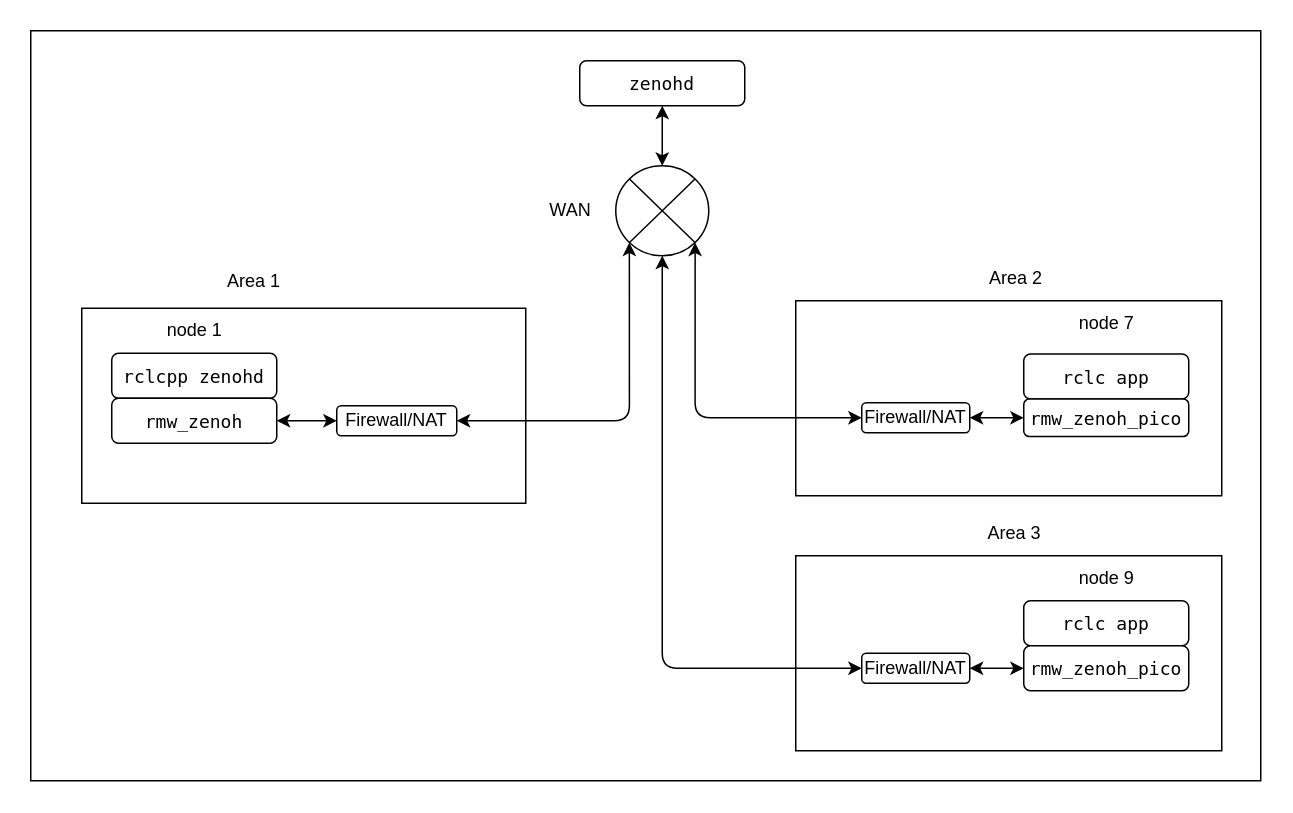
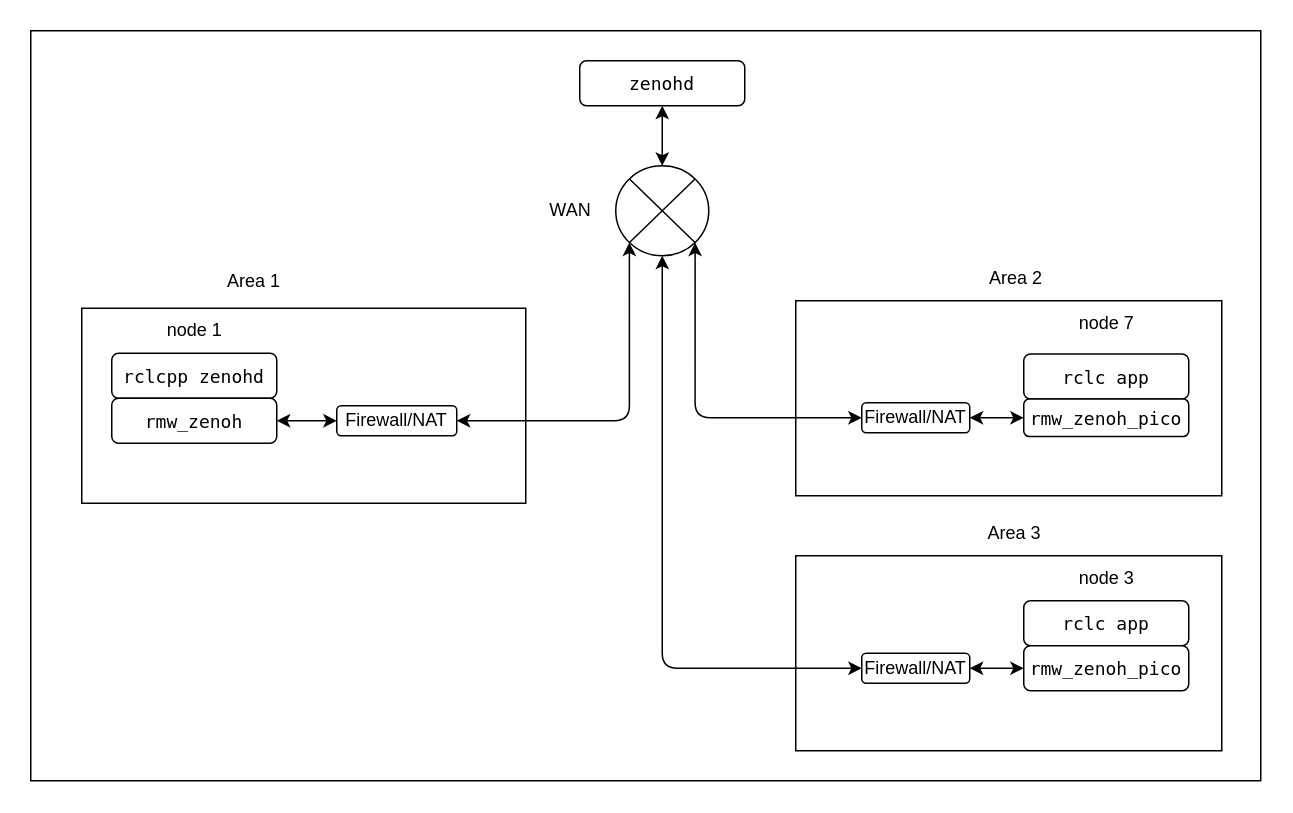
node "node 9": label "node 9" -> "node 3"
